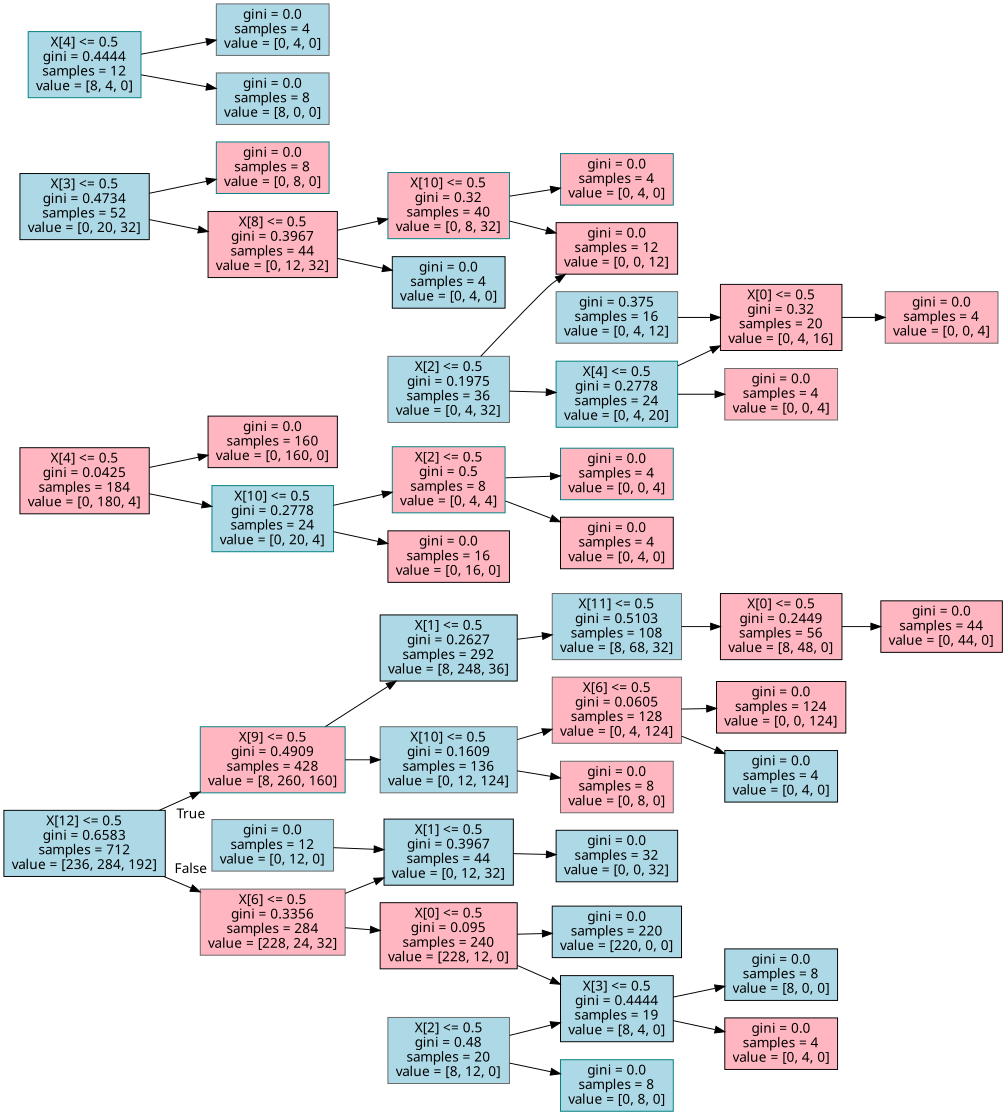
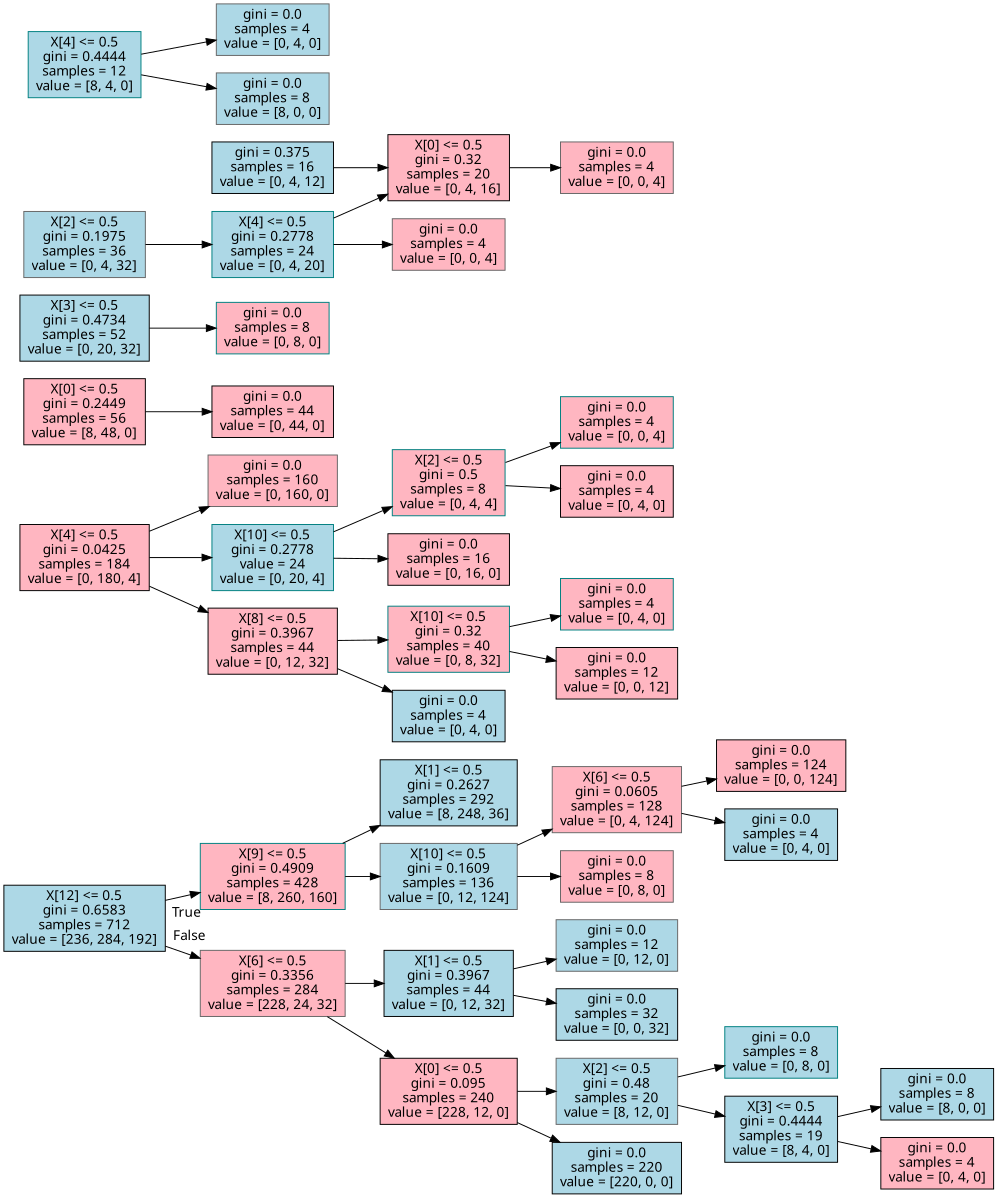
edge "X[3] <= 0.5 gini = 0.4734 samples = 52 value = [0, 20, 32]" -> "X[8] <= 0.5 gini = 0.3967 samples = 44 value = [0, 12, 32]": now "X[4] <= 0.5 gini = 0.0425 samples = 184 value = [0, 180, 4]" -> "X[8] <= 0.5 gini = 0.3967 samples = 44 value = [0, 12, 32]"
edge "X[2] <= 0.5 gini = 0.1975 samples = 36 value = [0, 4, 32]" -> "gini = 0.0 samples = 12 value = [0, 0, 12]": removed
node "gini = 0.375 samples = 16 value = [0, 4, 12]": color gray40 -> black
node "gini = 0.0 samples = 160 value = [0, 160, 0]": color black -> gray40
node "X[10] <= 0.5 gini = 0.2778 samples = 24 value = [0, 20, 4]": label "X[10] <= 0.5 gini = 0.2778 samples = 24 value = [0, 20, 4]" -> "X[10] <= 0.5 gini = 0.2778 value = 24 value = [0, 20, 4]"
node "X[11] <= 0.5 gini = 0.5103 samples = 108 value = [8, 68, 32]": removed
edge "gini = 0.0 samples = 12 value = [0, 12, 0]" -> "X[1] <= 0.5 gini = 0.3967 samples = 44 value = [0, 12, 32]": reversed
edge "X[0] <= 0.5 gini = 0.095 samples = 240 value = [228, 12, 0]" -> "X[3] <= 0.5 gini = 0.4444 samples = 19 value = [8, 4, 0]": now "X[0] <= 0.5 gini = 0.095 samples = 240 value = [228, 12, 0]" -> "X[2] <= 0.5 gini = 0.48 samples = 20 value = [8, 12, 0]"
